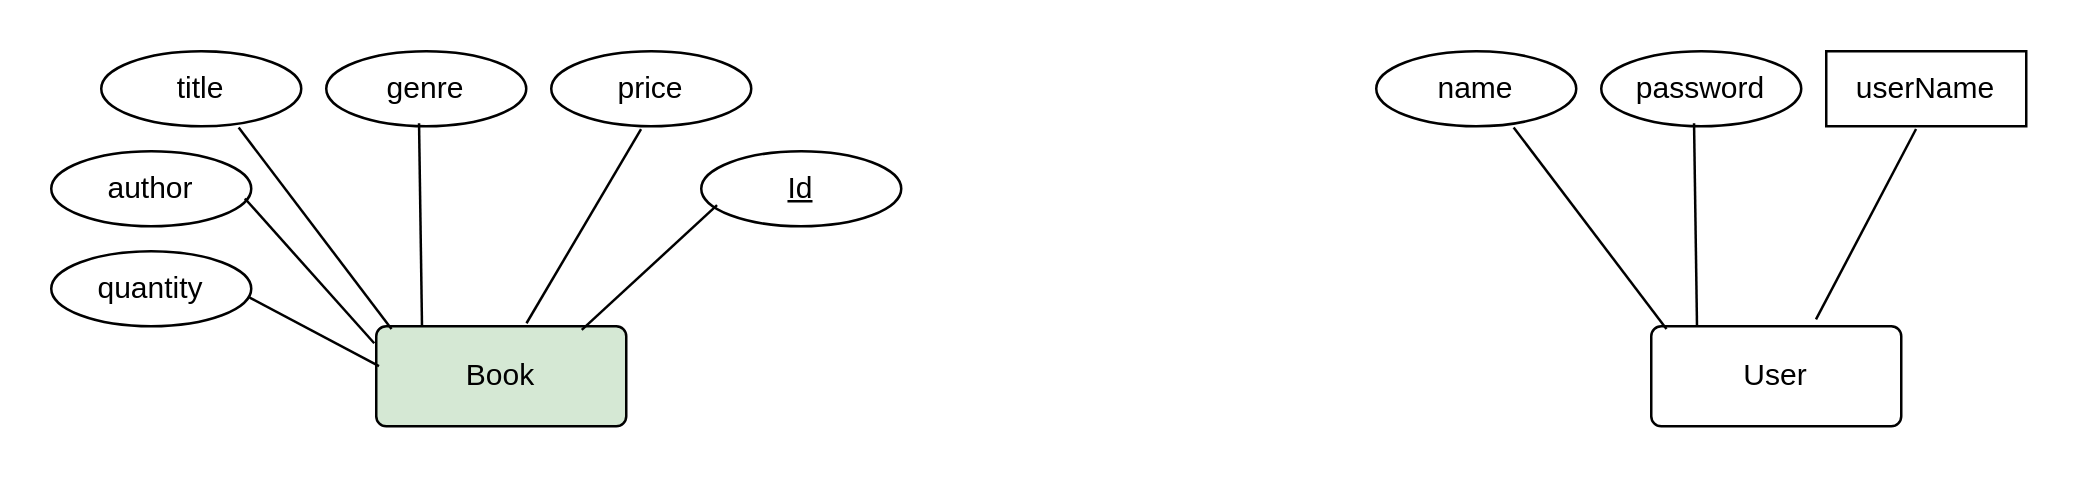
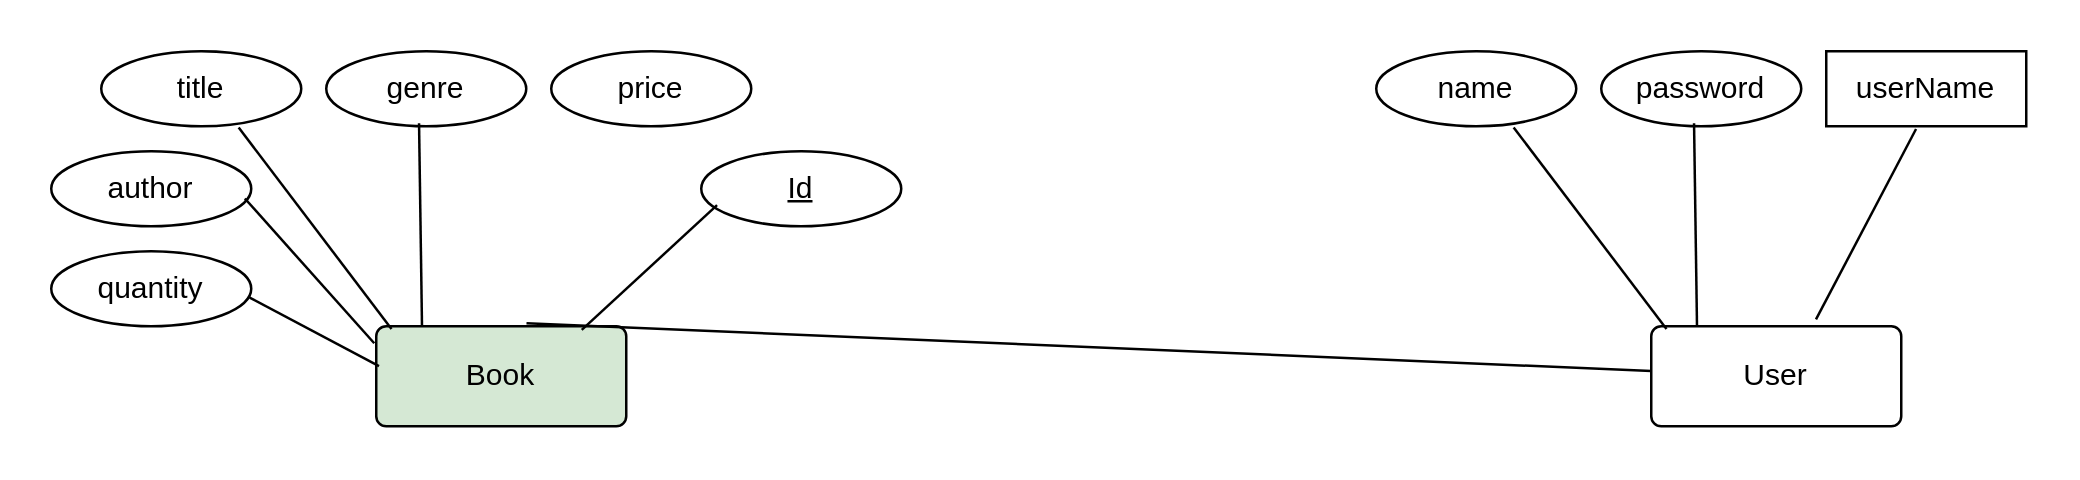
edge "price" -- "Book": now "User" -- "Book"
